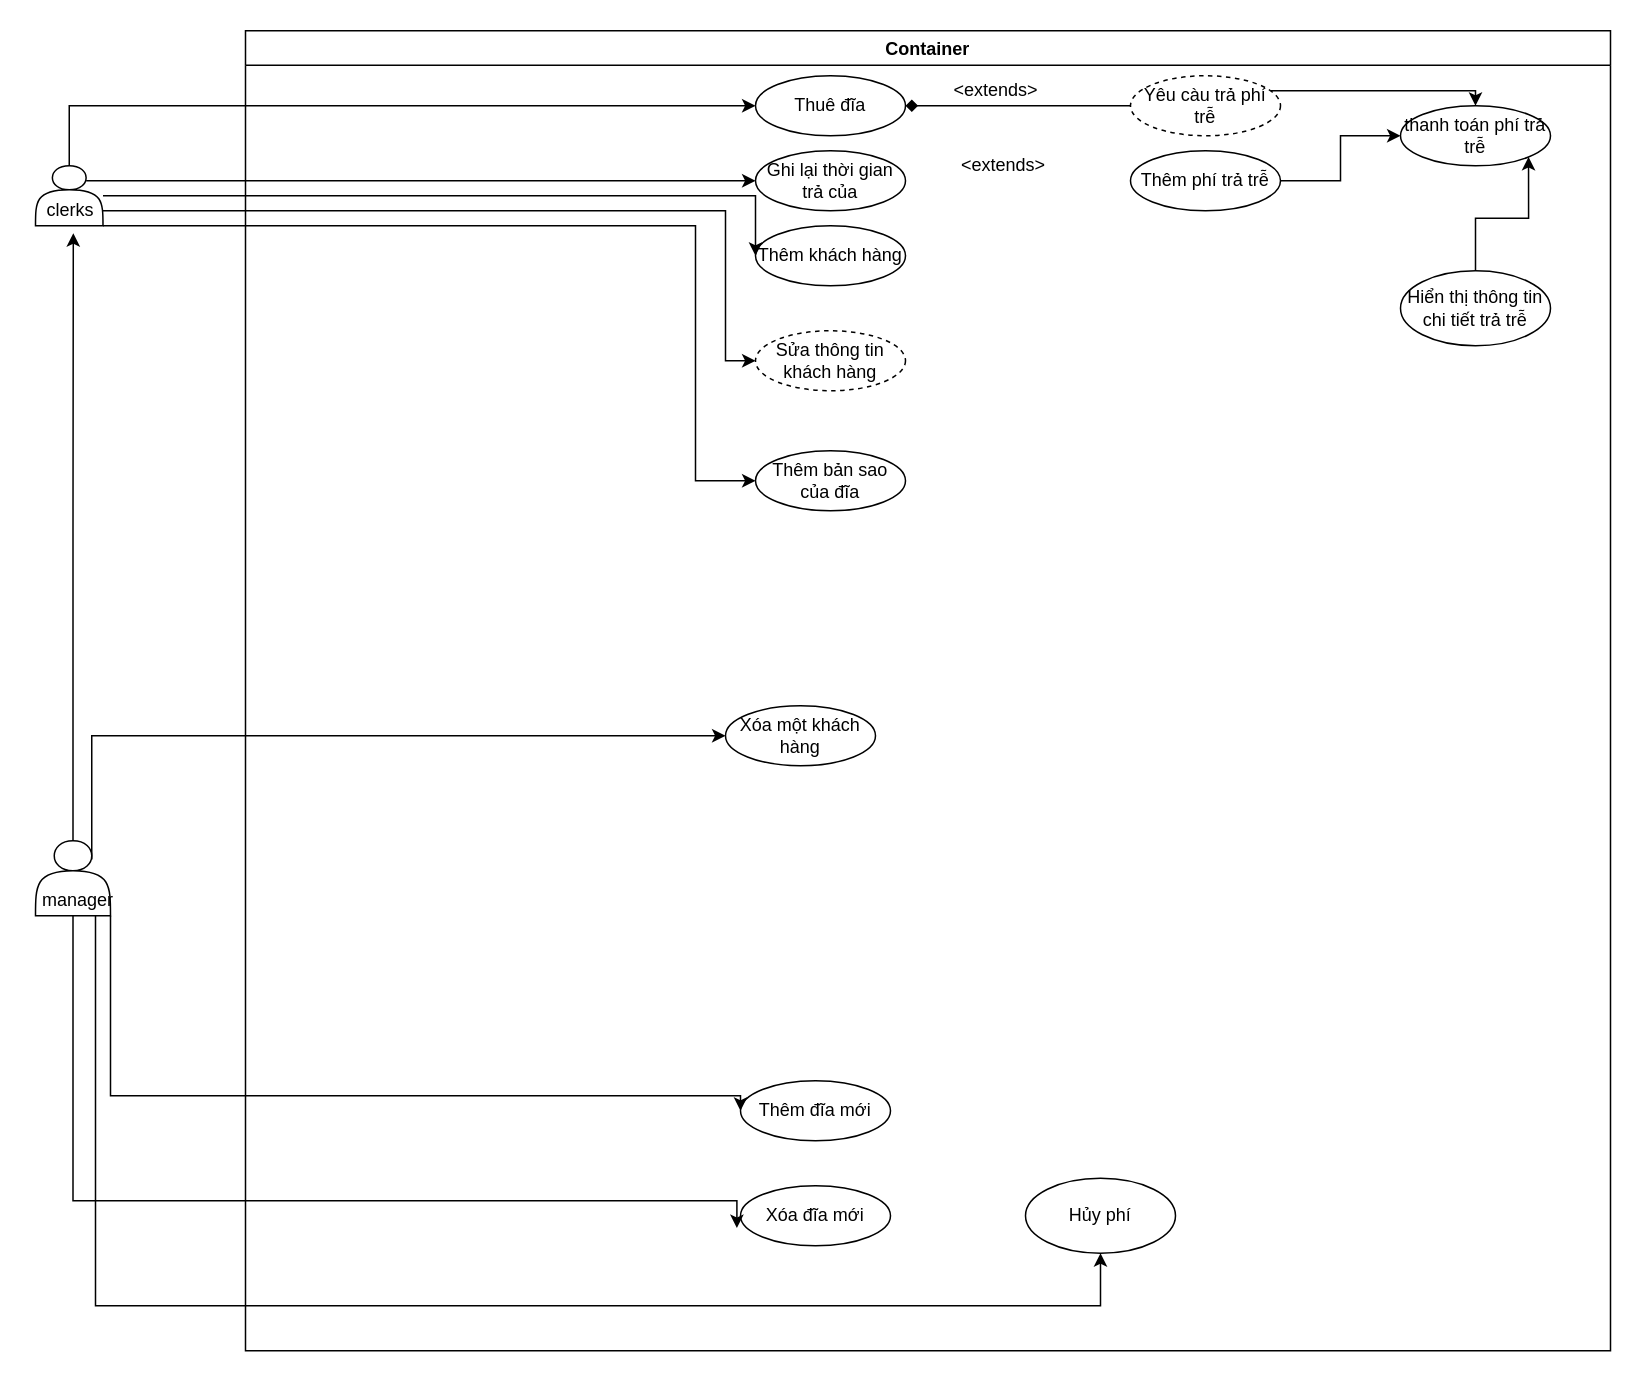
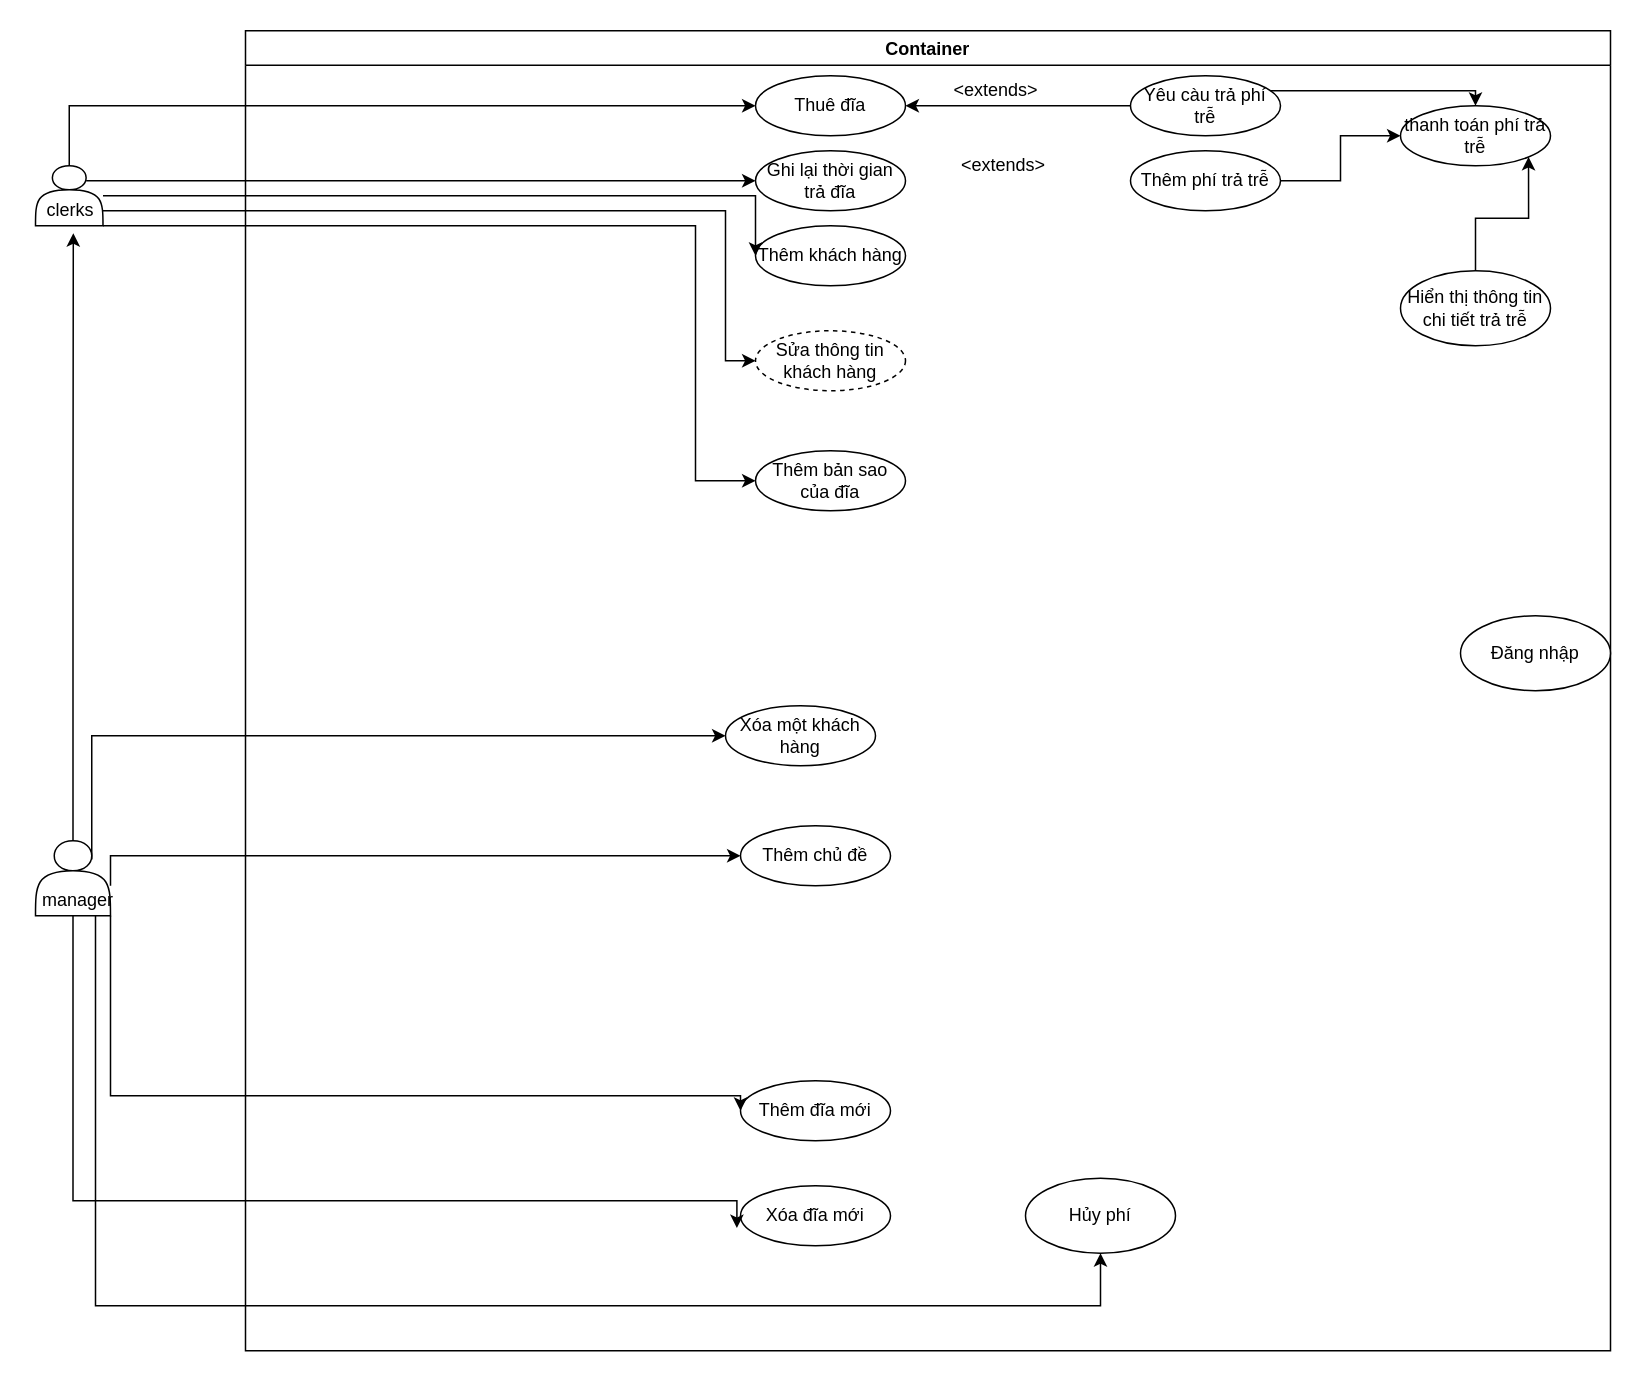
edge "Yêu càu trả phí trễ" -> "Thuê đĩa": arrowhead diamond -> classic
node "Yêu càu trả phí trễ": style dashed -> solid
node "Ghi lại thời gian trả của": label "Ghi lại thời gian trả của" -> "Ghi lại thời gian trả đĩa"
node "Đăng nhập": added
edge "manager" -> "Thêm chủ đề": added
node "Thêm chủ đề": added
